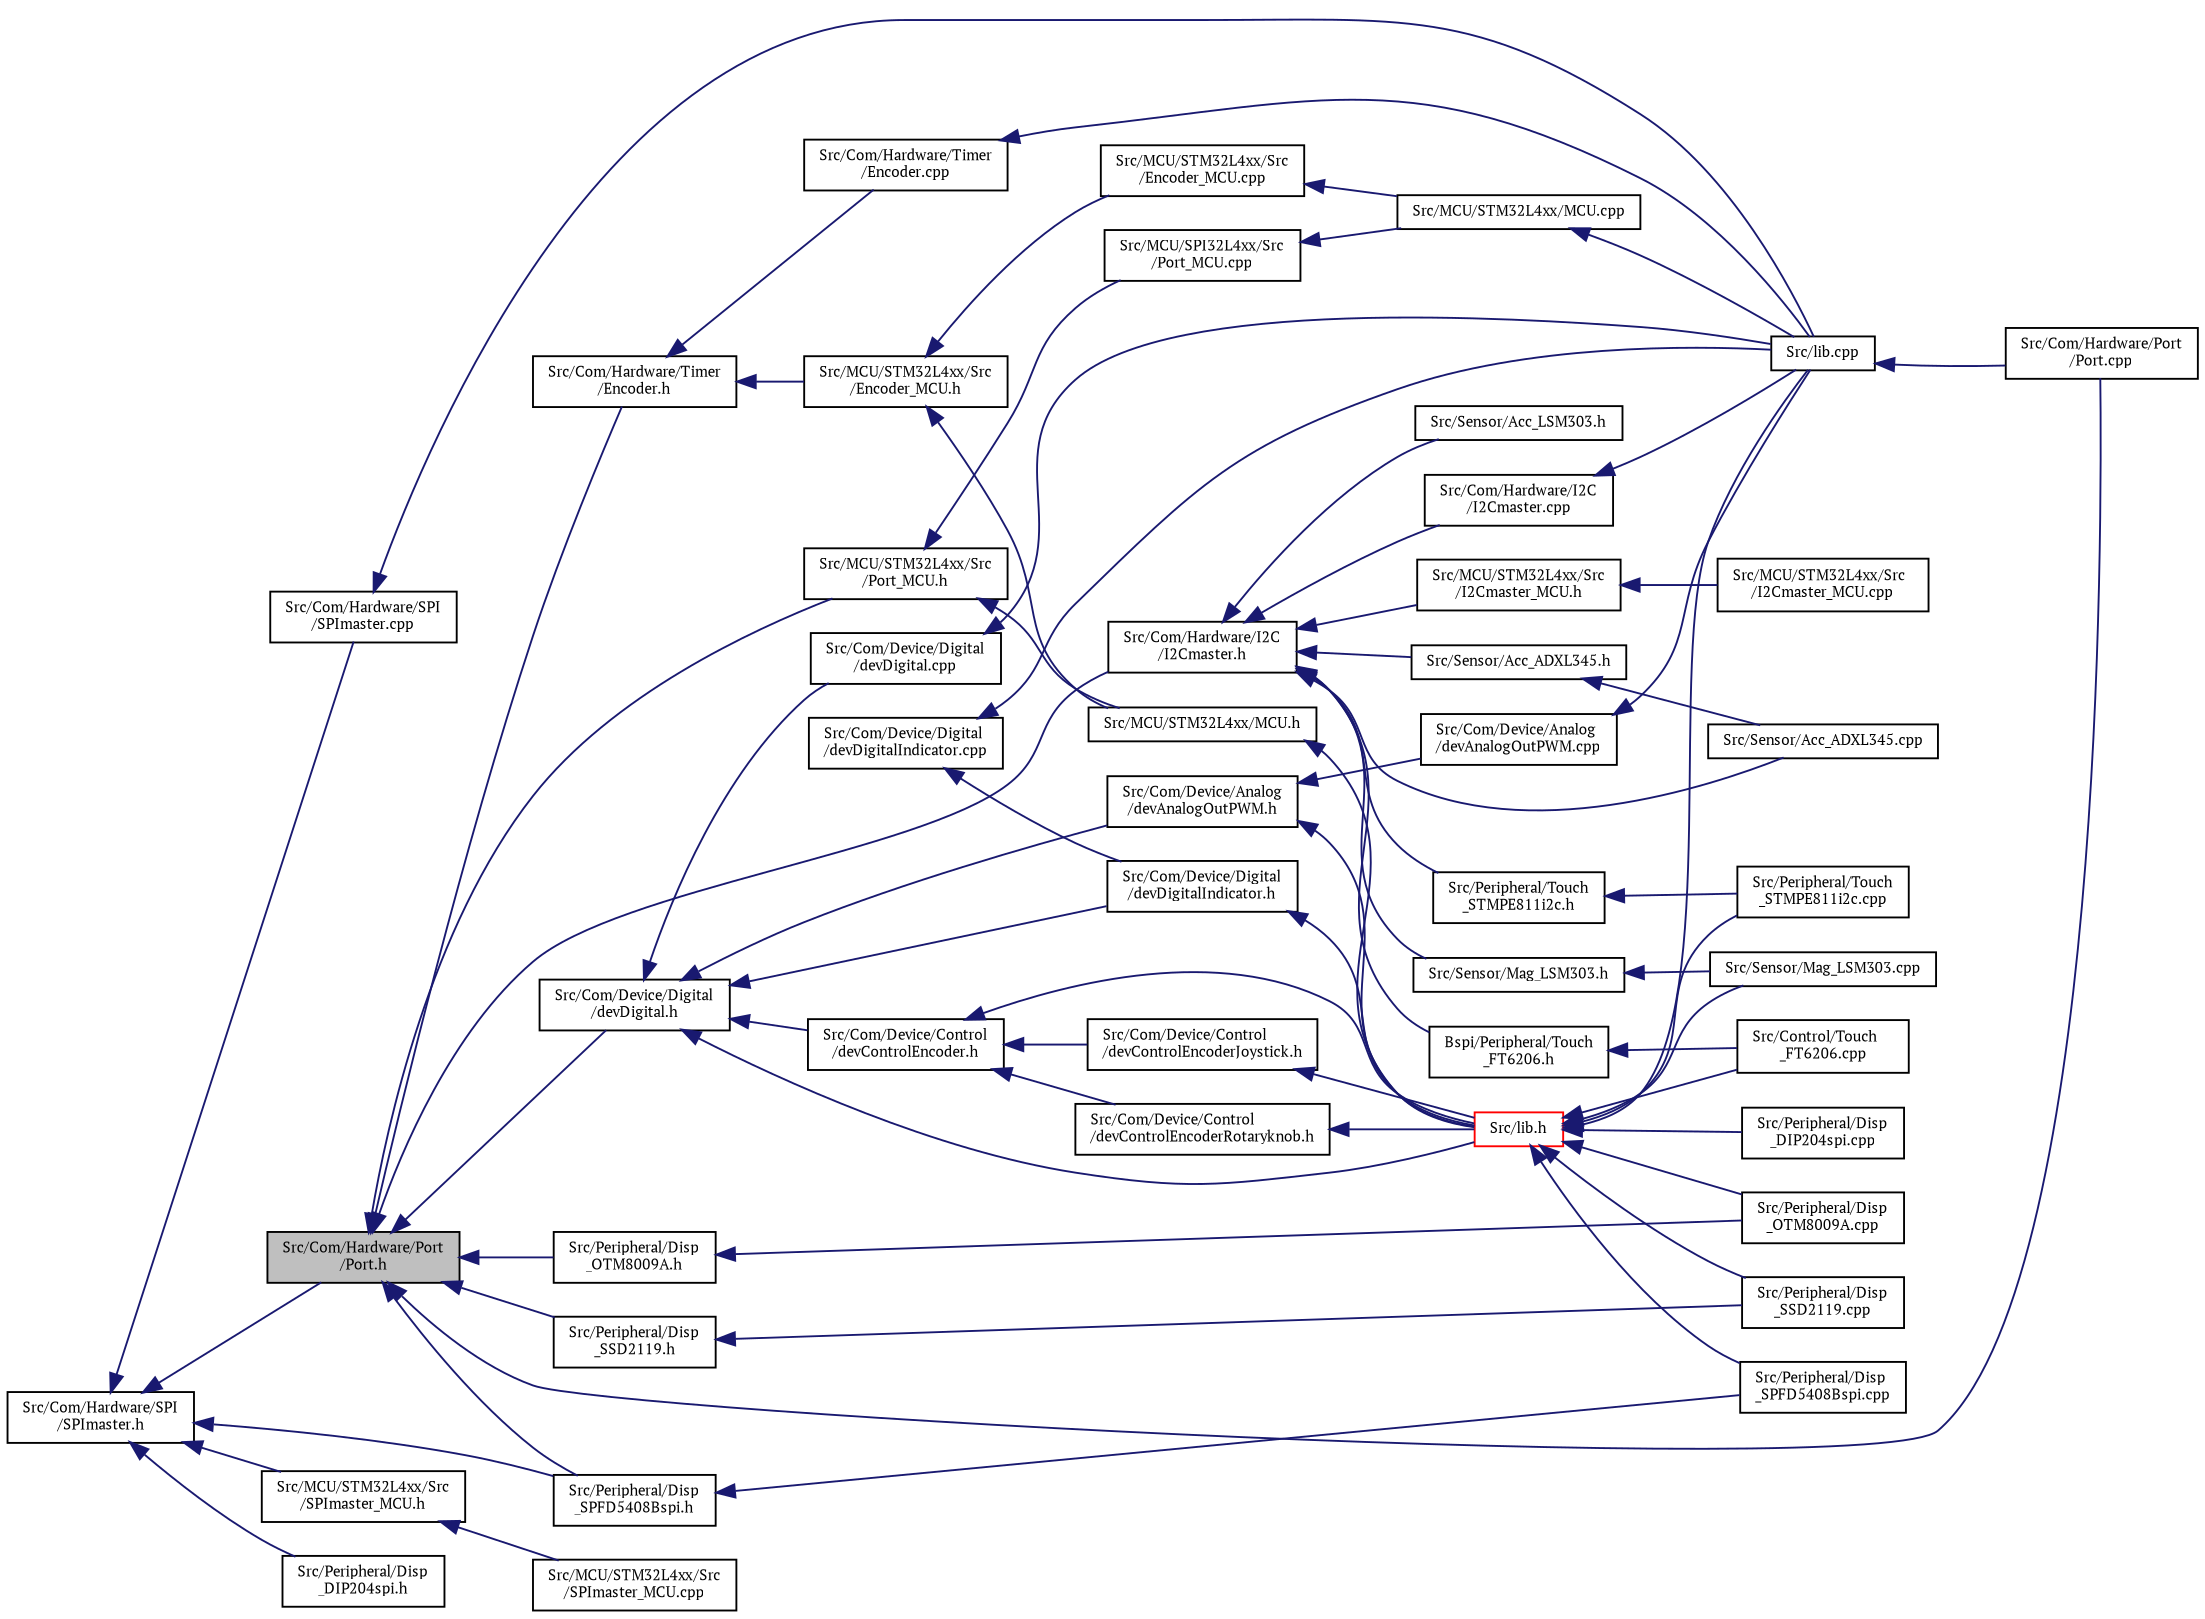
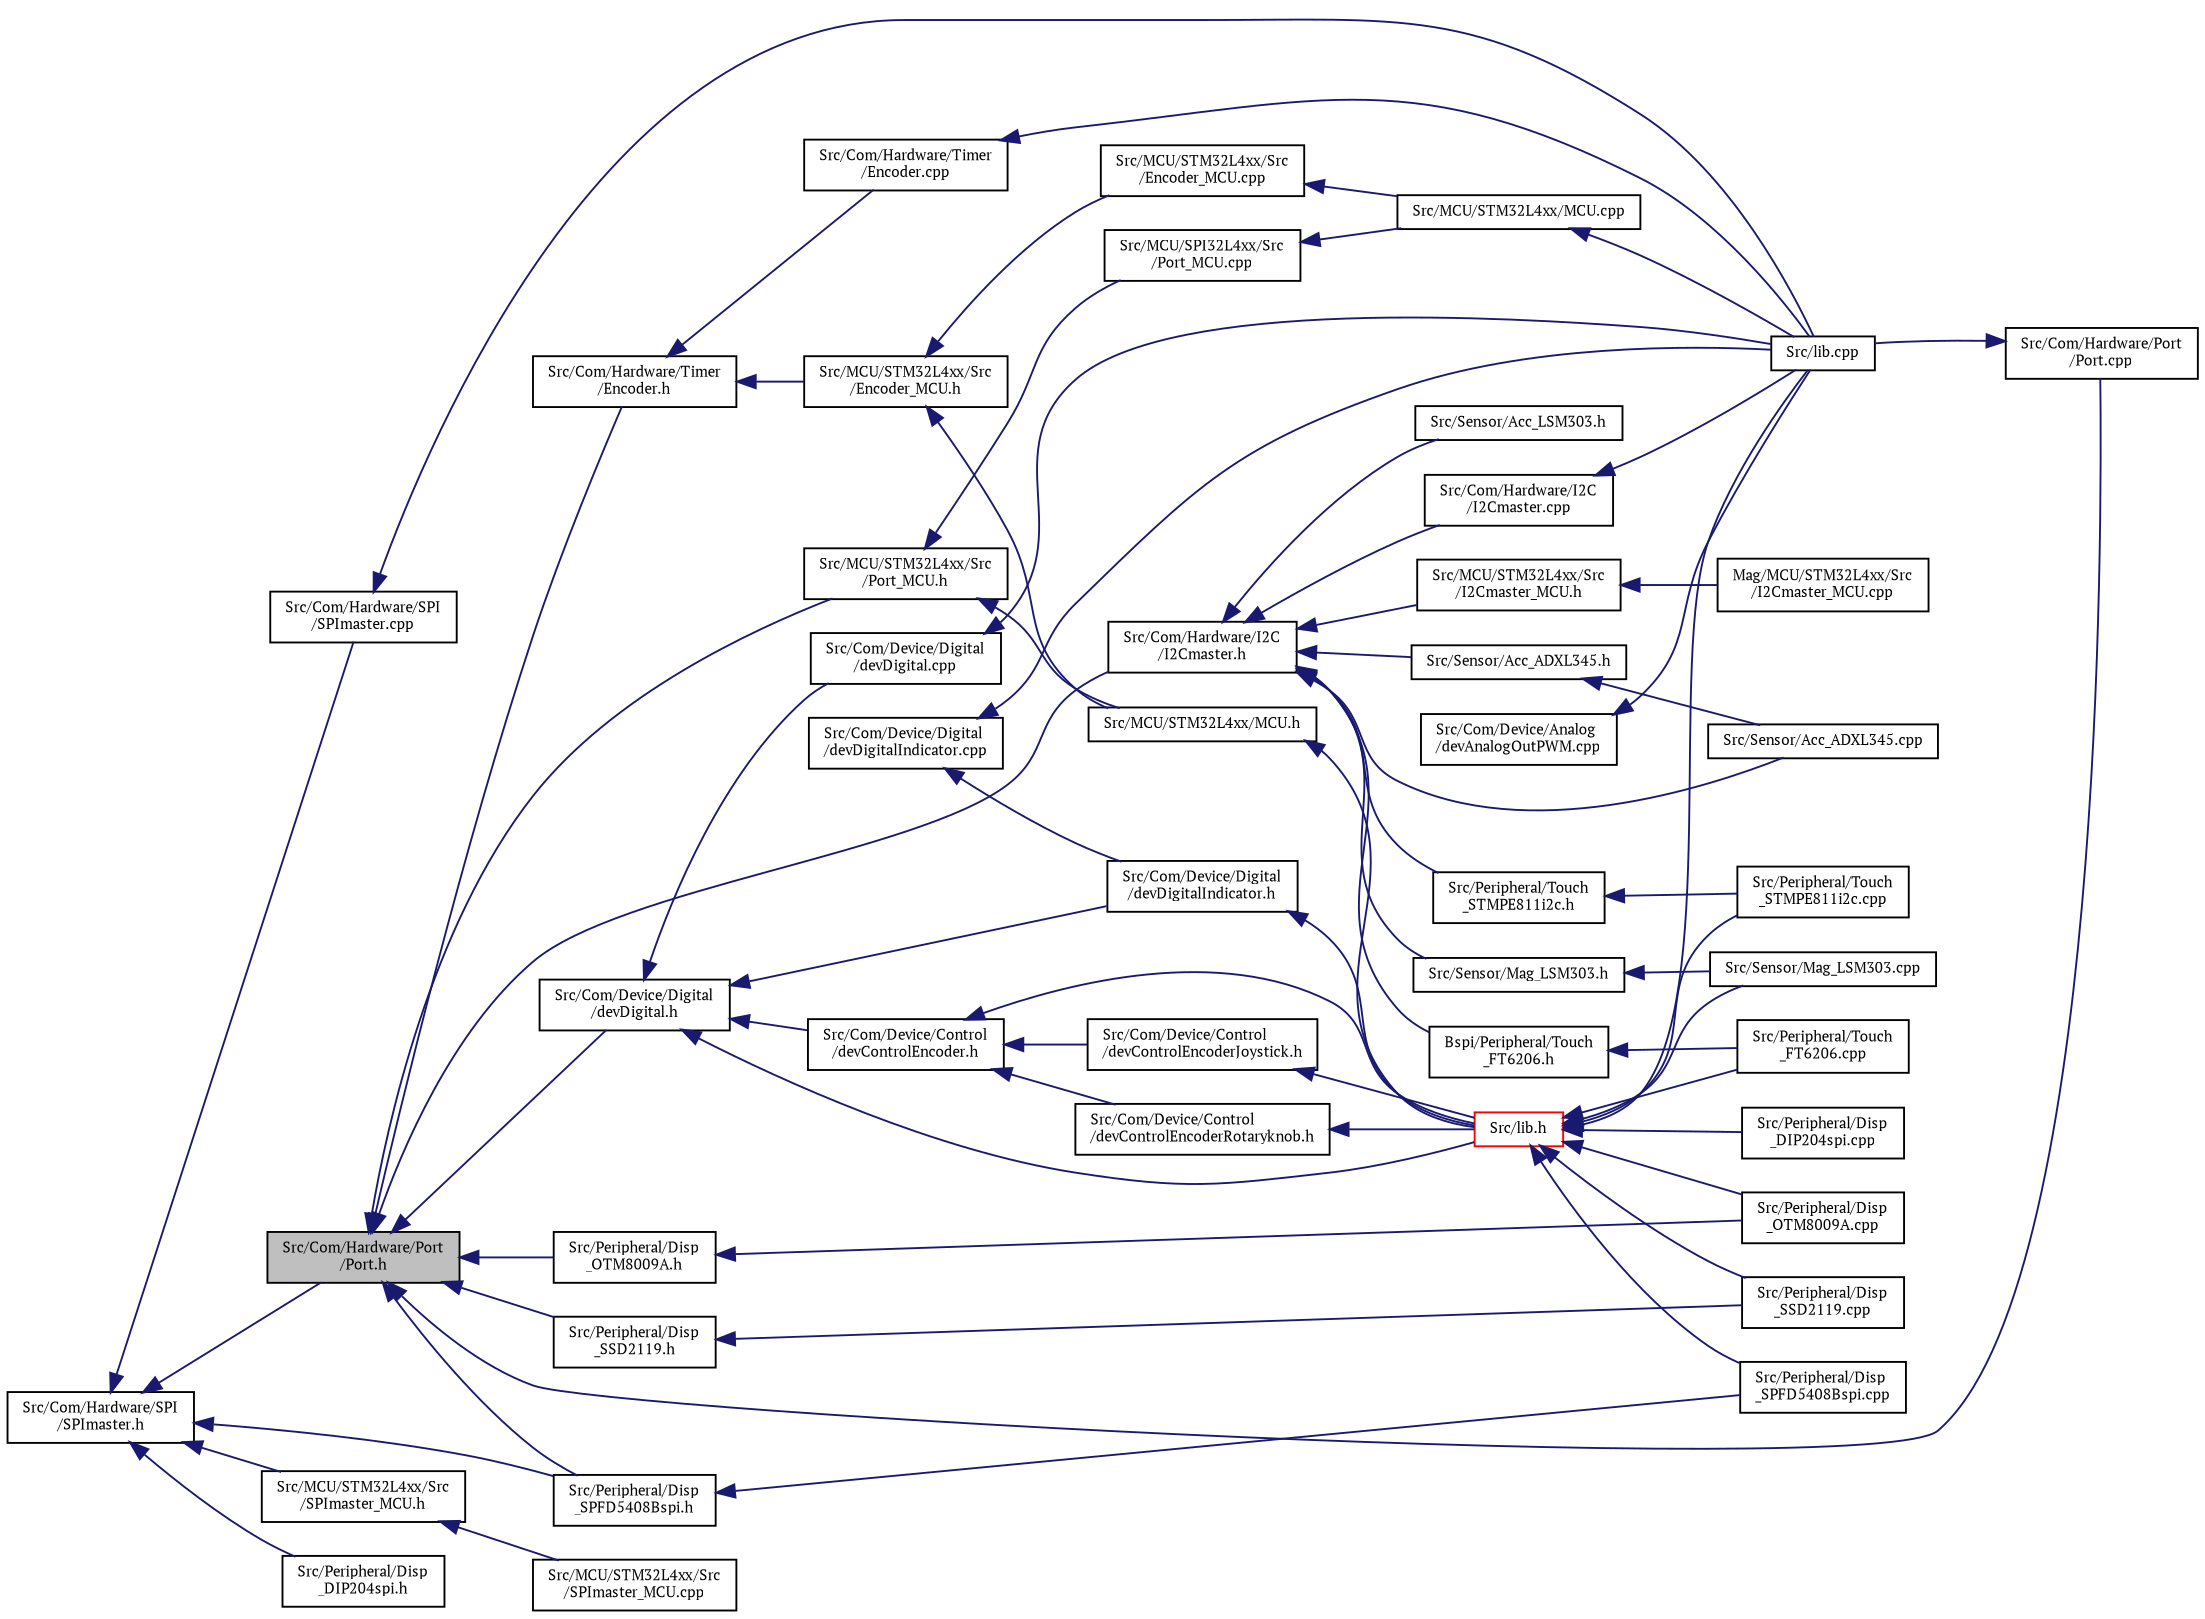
edge "Src/Com/Hardware/Port /Port.cpp" -> "Src/lib.cpp": reversed
node "Src/MCU/STM32L4xx/Src /I2Cmaster_MCU.cpp": label "Src/MCU/STM32L4xx/Src /I2Cmaster_MCU.cpp" -> "Mag/MCU/STM32L4xx/Src /I2Cmaster_MCU.cpp"
node "Src/Com/Device/Analog /devAnalogOutPWM.h": removed
node "Src/Control/Touch _FT6206.cpp": label "Src/Control/Touch _FT6206.cpp" -> "Src/Peripheral/Touch _FT6206.cpp"
